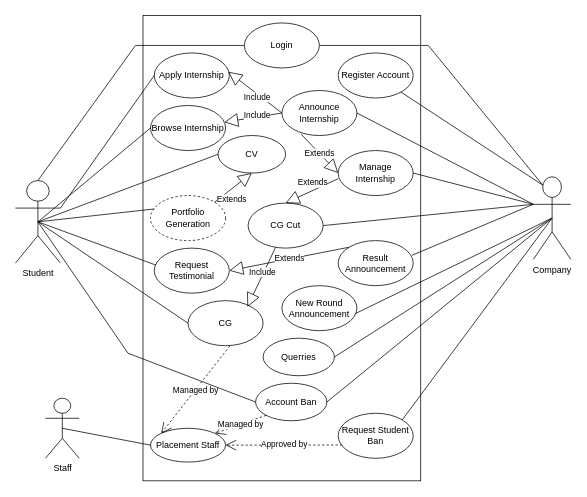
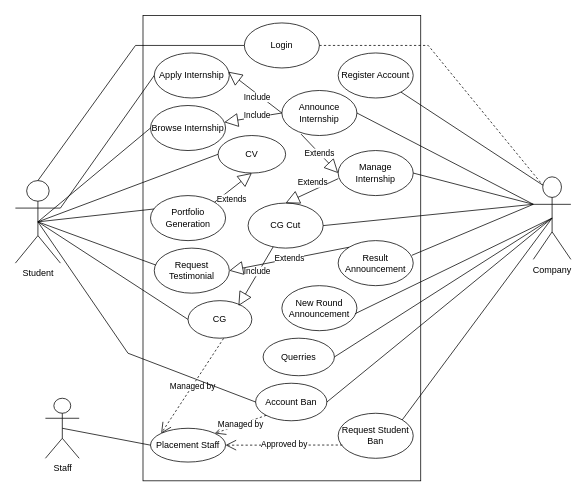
edge "Login" -- "Company": style solid -> dashed
node "Portfolio Generation": style dashed -> solid
node "CG": size 75x45 -> 64x38
